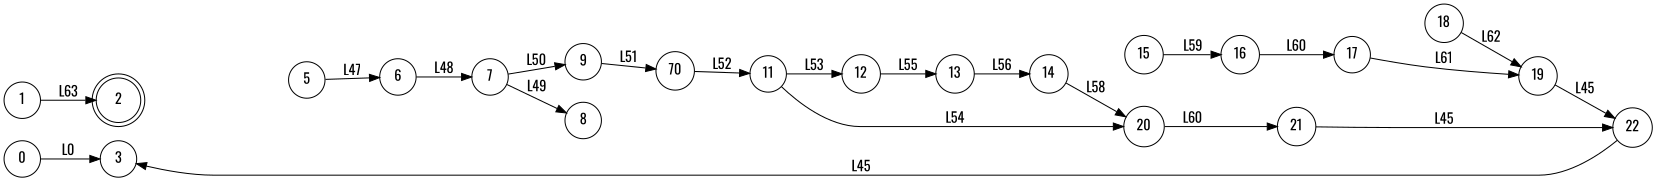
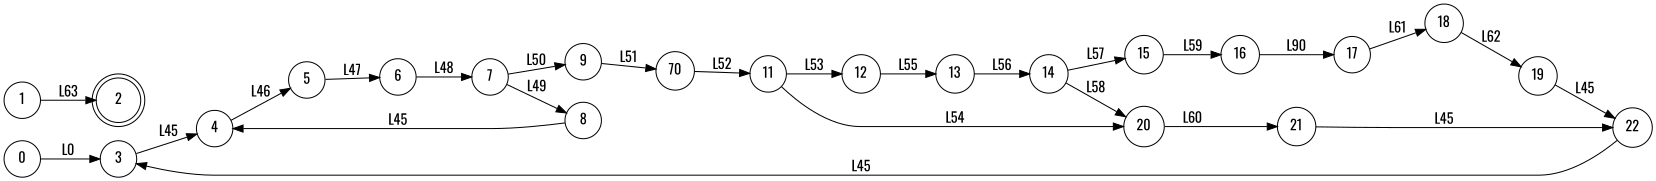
edge "16" -> "17": label "L60" -> "L90"
edge "14" -> "15": added, label "L57"
edge "17" -> "19": now "17" -> "18"
node "4": added
